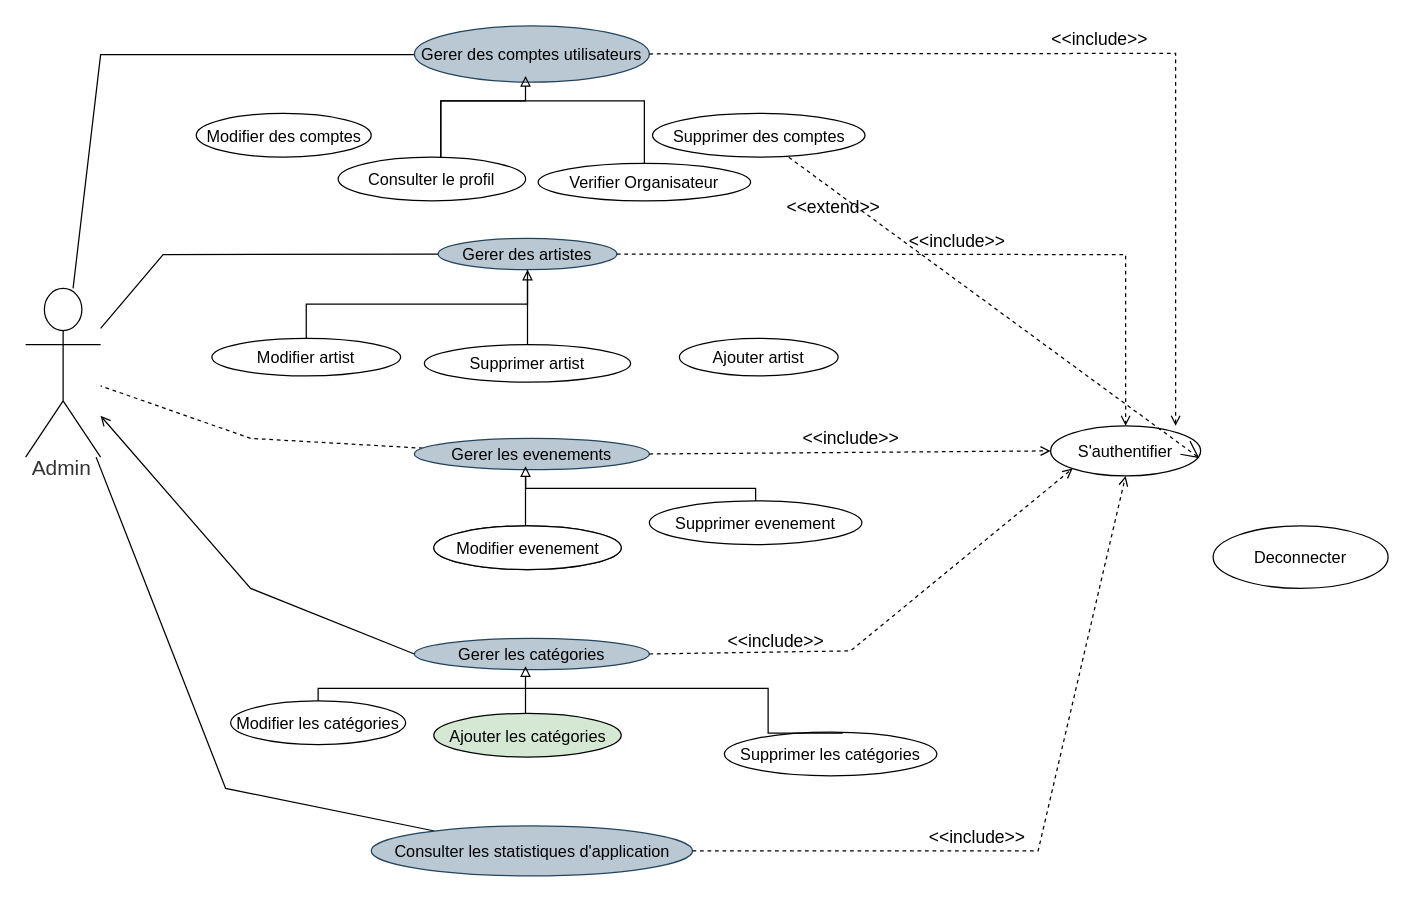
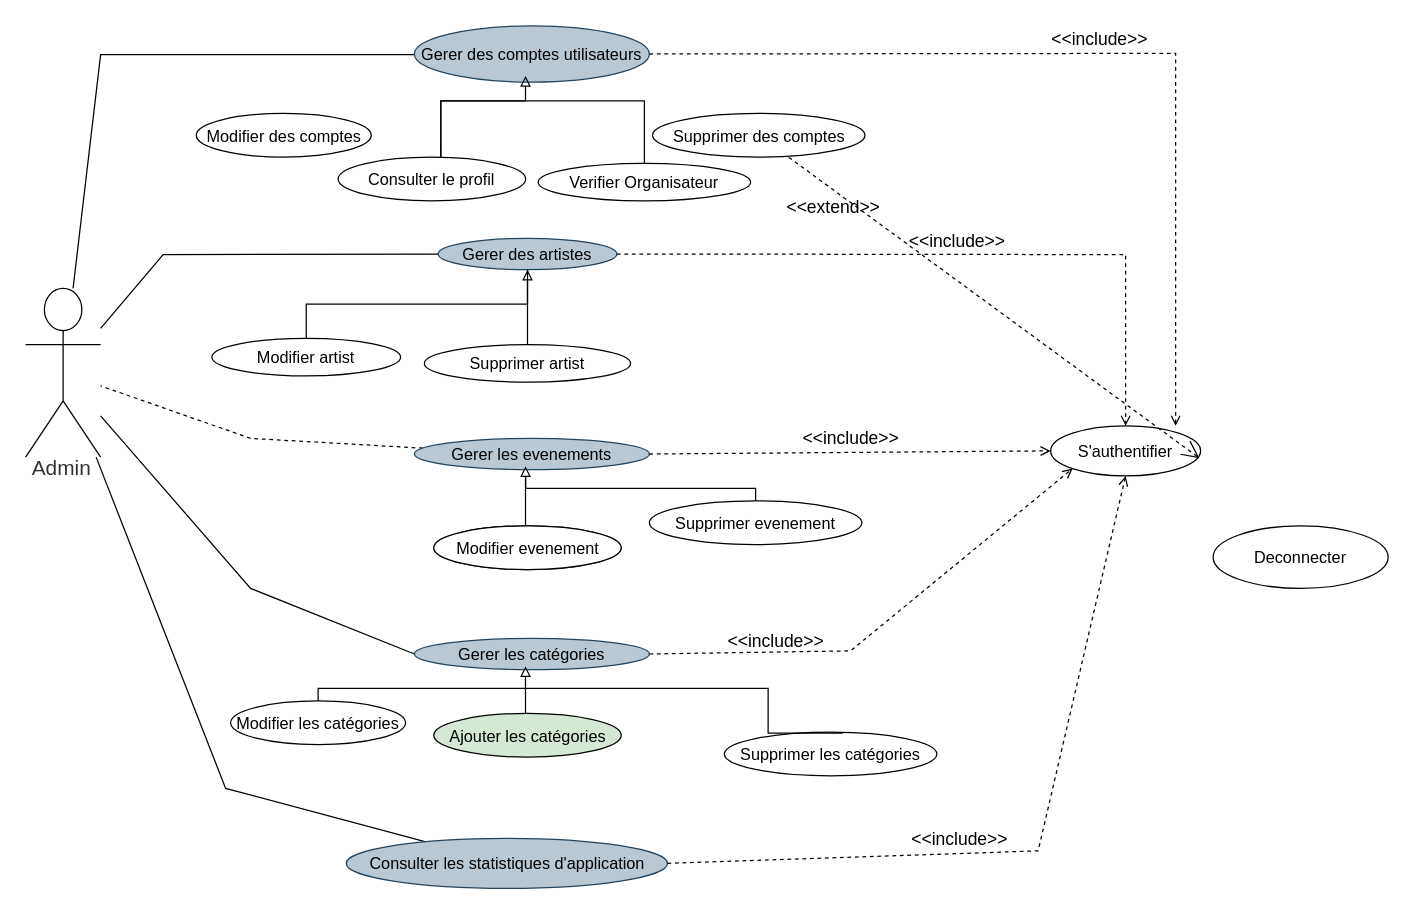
node "Ajouter artist": removed
edge "Gerer les catégories" -> "Admin": arrowhead open -> none
node "Consulter les statistiques d'application": moved (532, 851) -> (507, 863)
